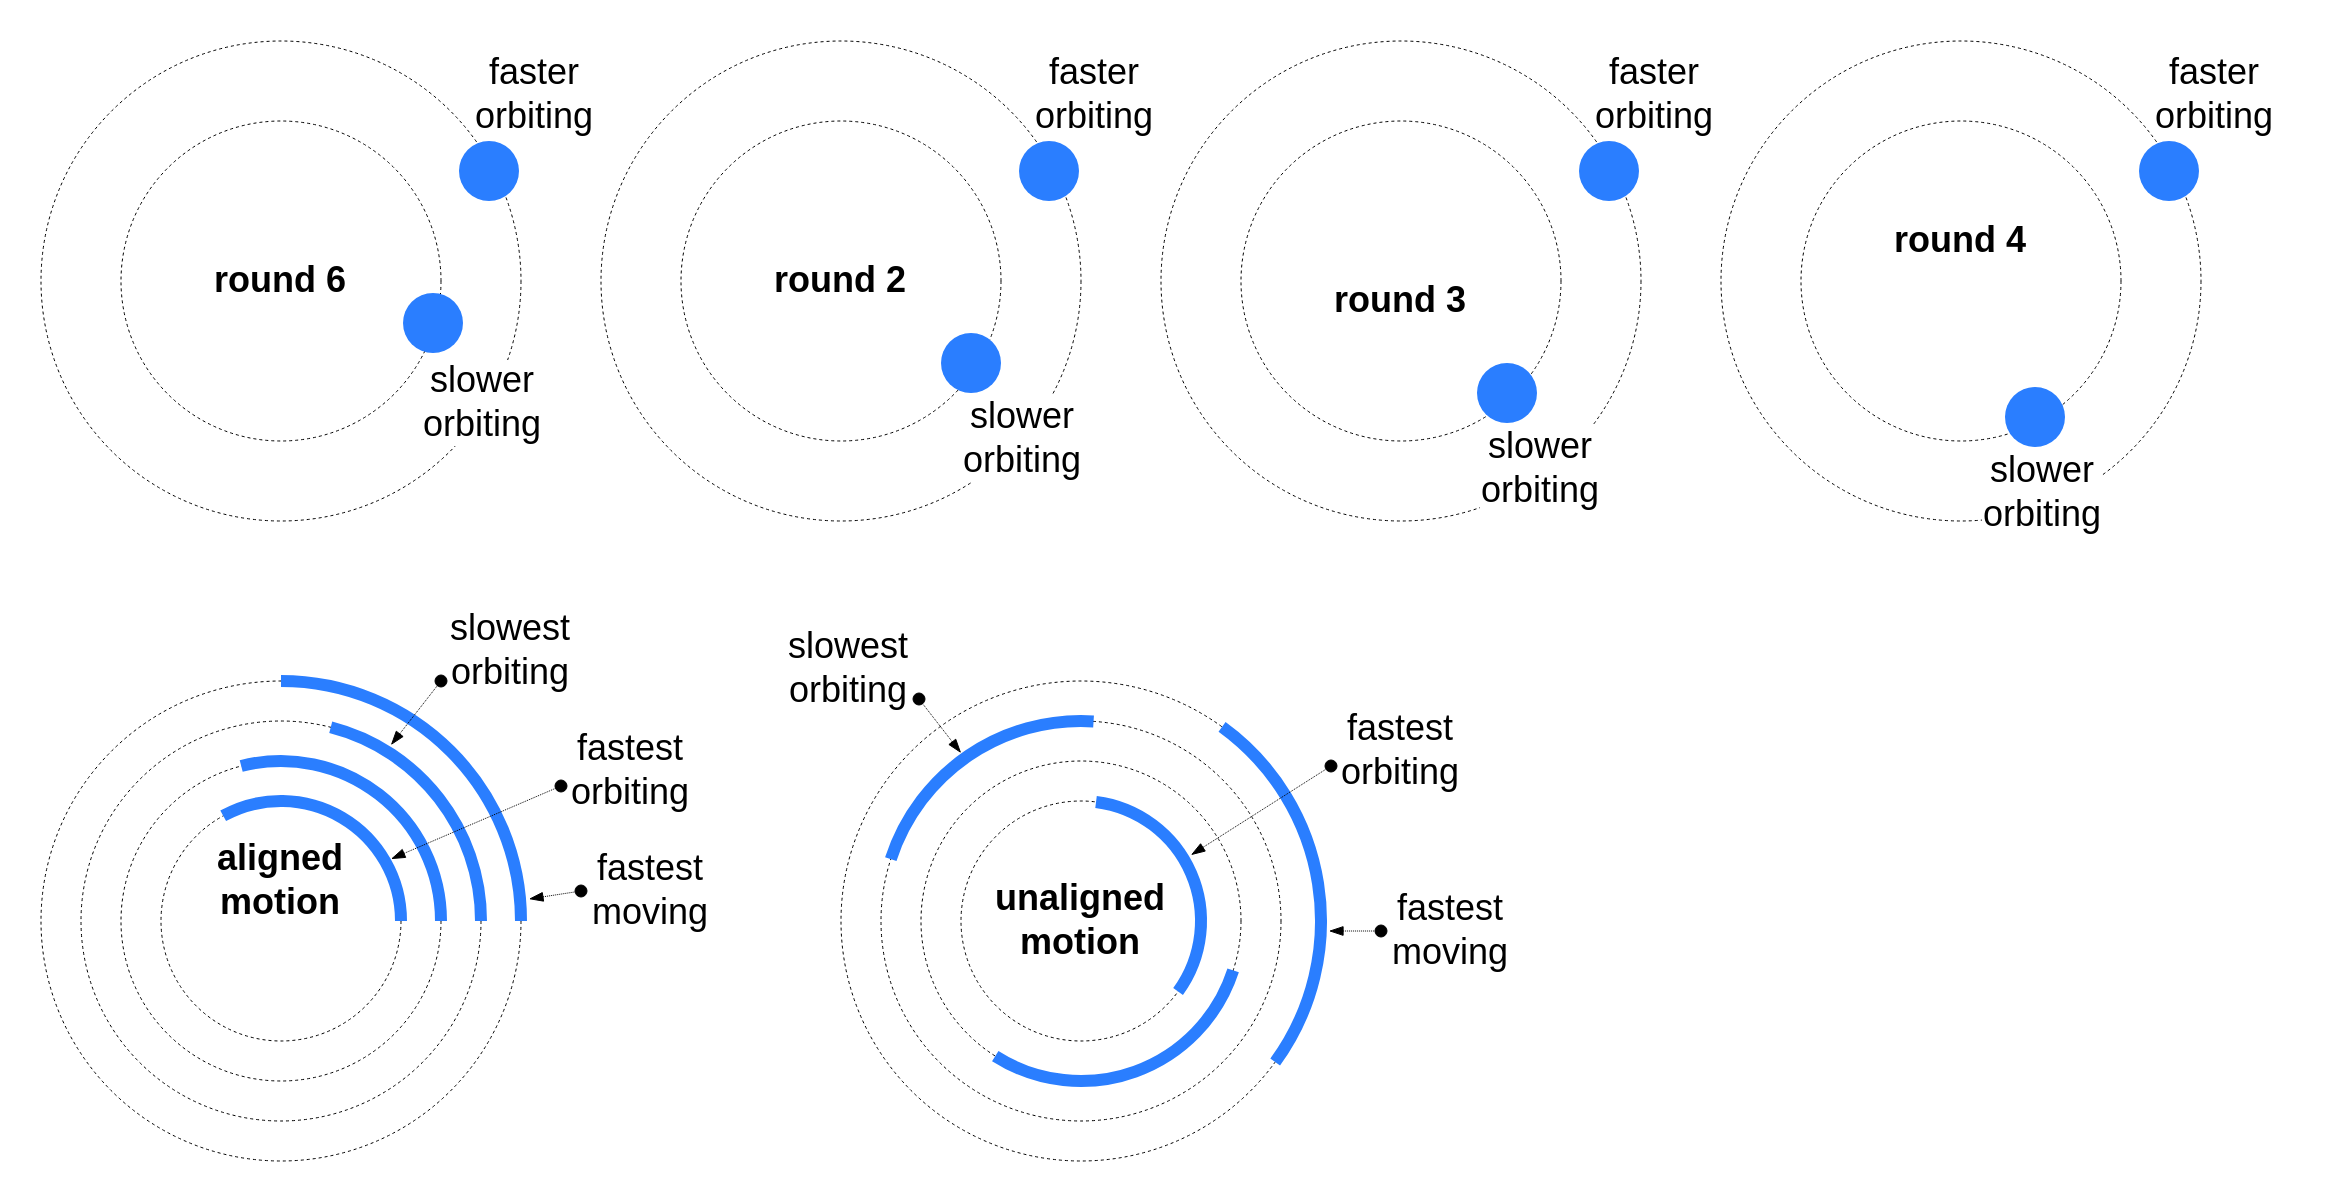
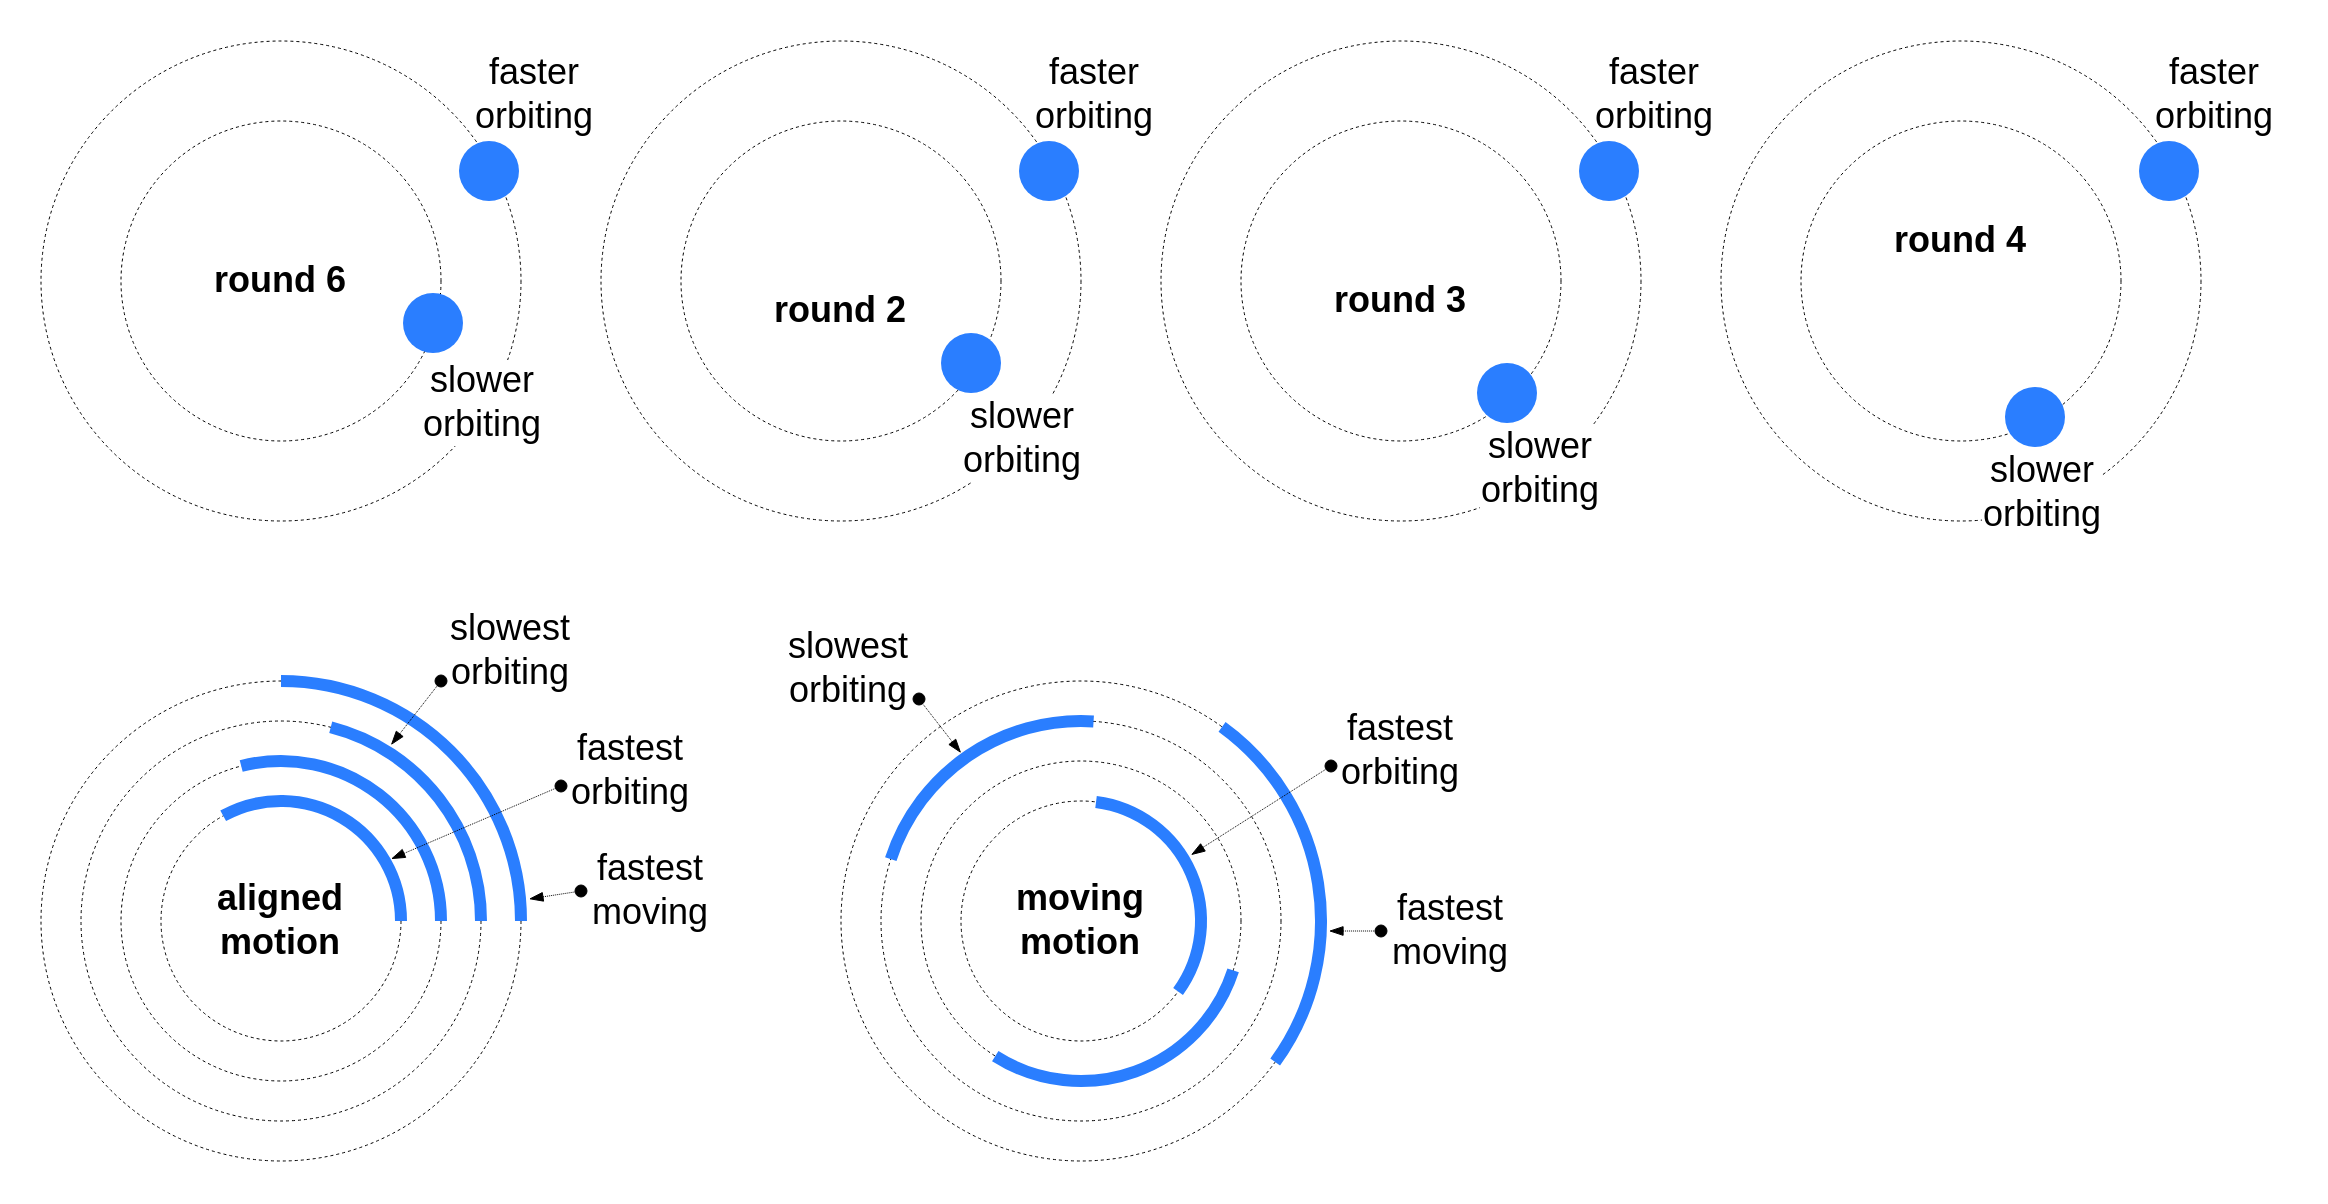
node "round 2": moved (841, 281) -> (841, 311)
node "aligned motion": moved (281, 881) -> (281, 921)
node "unaligned motion": label "unaligned motion" -> "moving motion"
